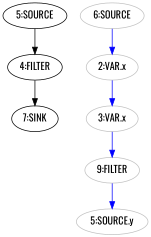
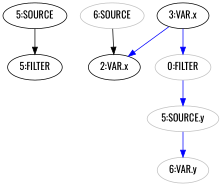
edge "6:SOURCE" -> "2:VAR.x": color blue -> black
node "4:FILTER": label "4:FILTER" -> "5:FILTER"
node "2:VAR.x": color grey -> black
edge "2:VAR.x" -> "3:VAR.x": reversed
node "7:SINK": removed
node "3:VAR.x": color grey -> black
node "9:FILTER": label "9:FILTER" -> "0:FILTER"
node "6:VAR.y": added
